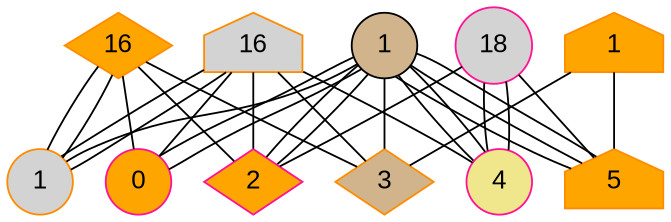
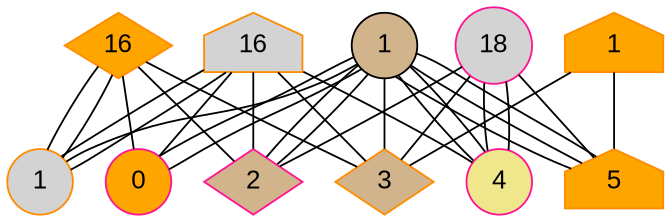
edge "18" -- "3": added
node "2": fillcolor orange -> tan
